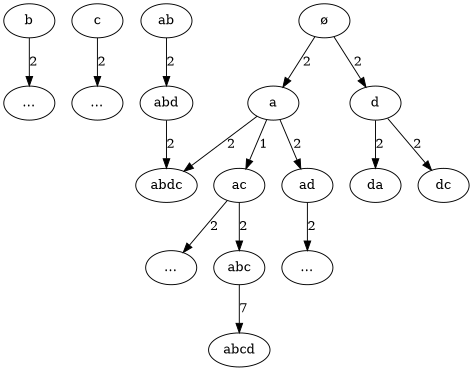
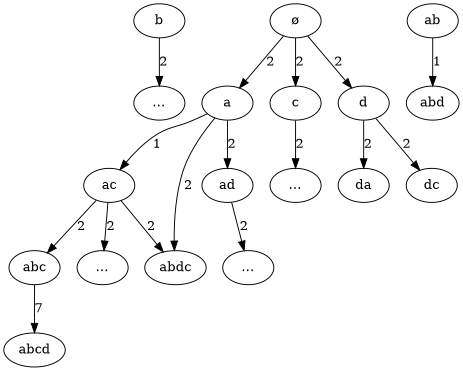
edge "ø" -> "c": added, label "2"
edge "ab" -> "abd": label "2" -> "1"
edge "abd" -> "abdc": now "ac" -> "abdc"
